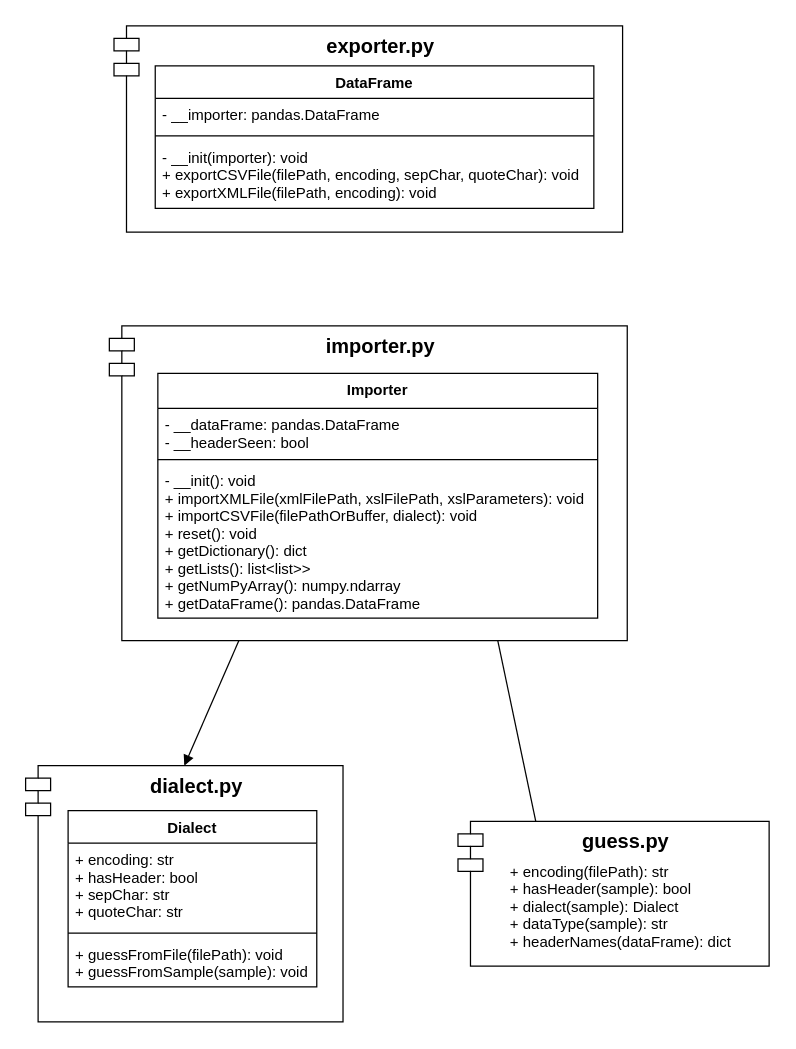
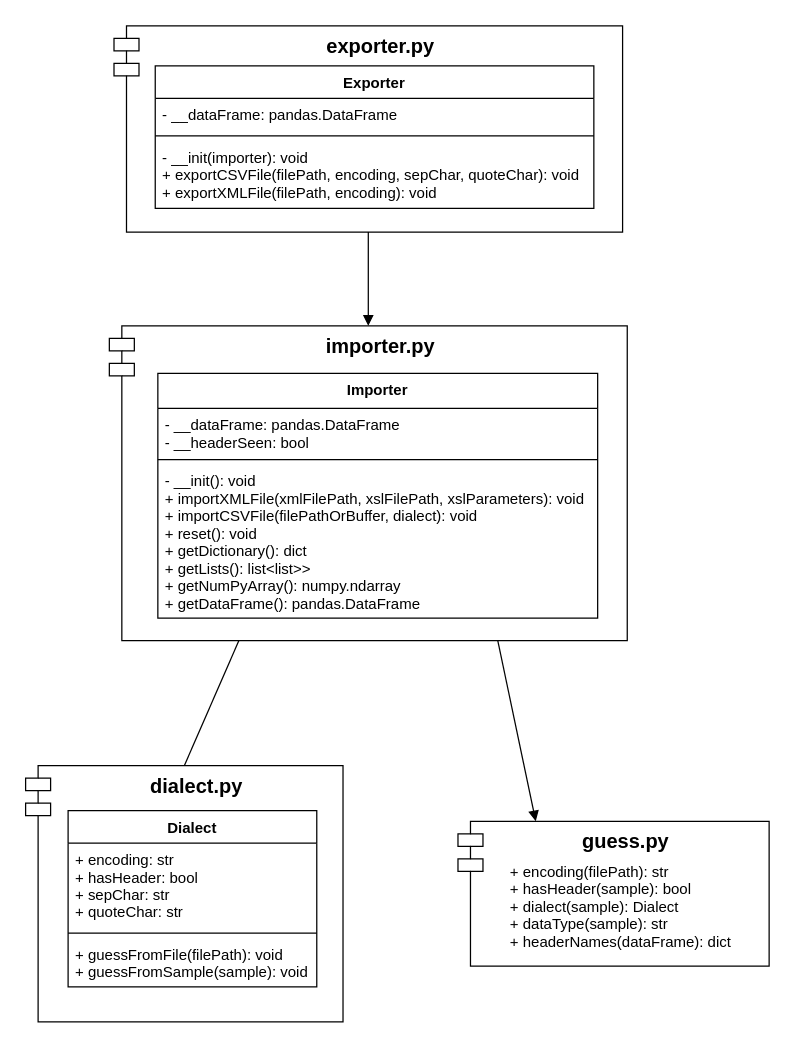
node "DataFrame": label "DataFrame" -> "Exporter"
node "- __importer: pandas.DataFrame": label "- __importer: pandas.DataFrame" -> "- __dataFrame: pandas.DataFrame"
edge "exporter.py" -> "importer.py": added
edge "importer.py" -> "dialect.py": arrowhead block -> none
edge "importer.py" -- "guess.py": arrowhead none -> block
